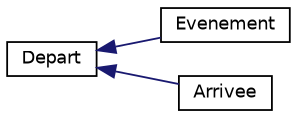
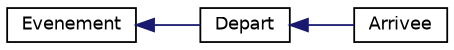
edge "Evenement" -> "Depart": reversed
